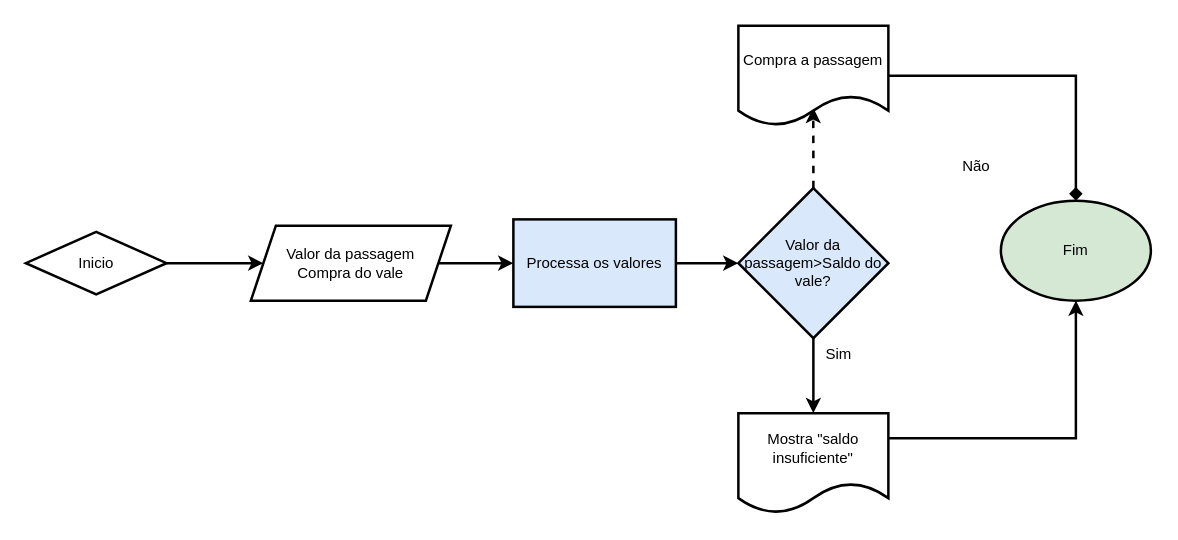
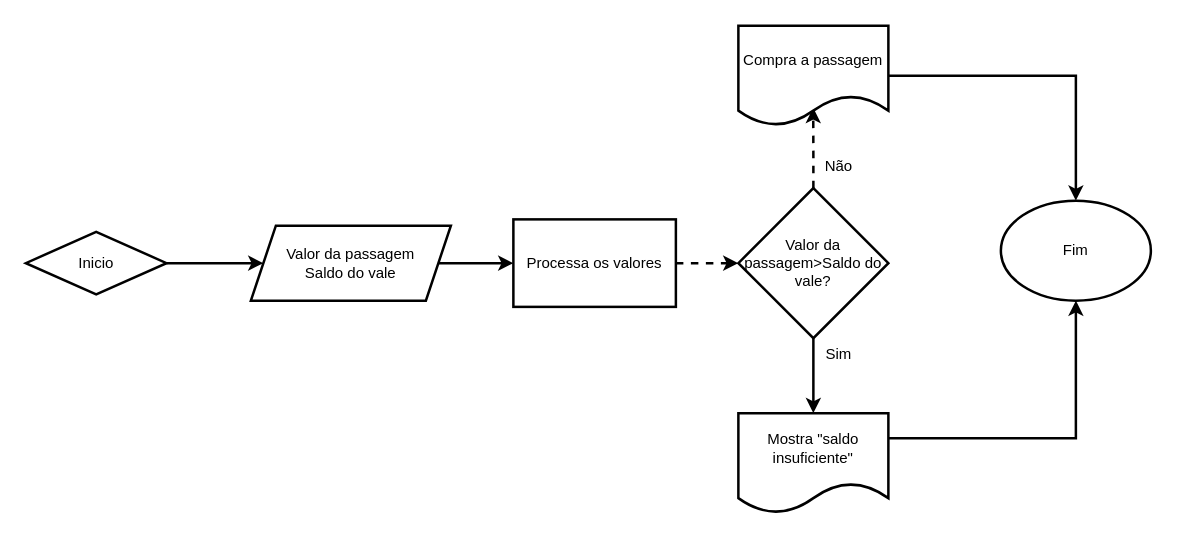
node "Não": moved (976, 167) -> (838, 167)
edge "Compra a passagem" -> "Fim": arrowhead diamond -> classic
node "Fim": fillcolor #d5e8d4 -> #ffffff
node "Valor da passagem Compra do vale": label "Valor da passagem Compra do vale" -> "Valor da passagem Saldo do vale"
node "Processa os valores": fillcolor #dae8fc -> #ffffff
edge "Processa os valores" -> "Valor da passagem>Saldo do vale?": style solid -> dashed
node "Valor da passagem>Saldo do vale?": fillcolor #dae8fc -> #ffffff
